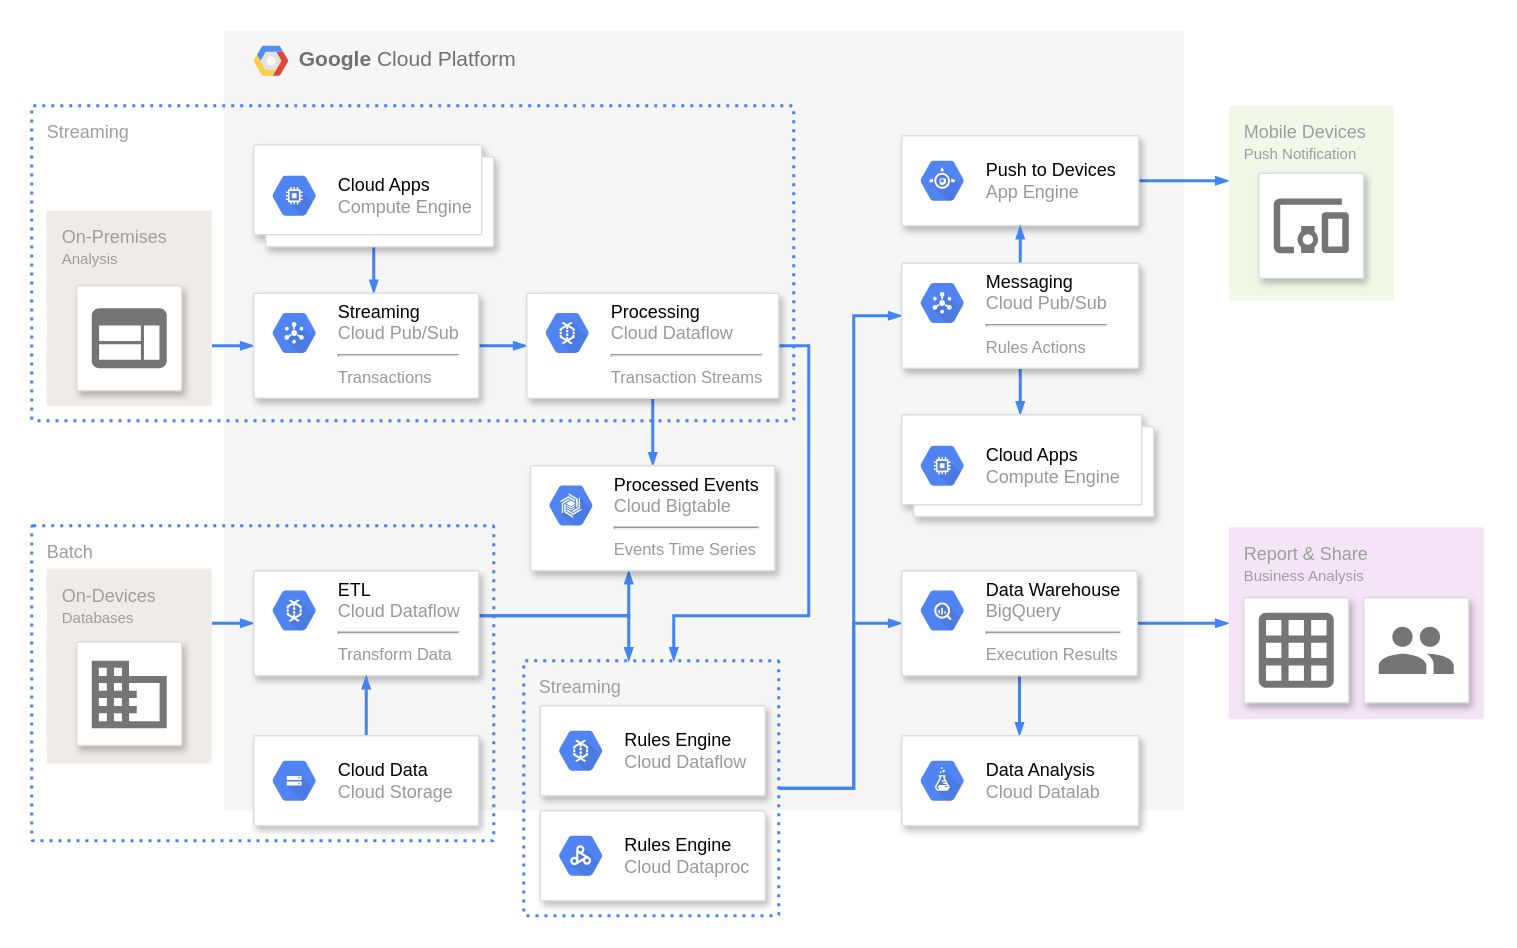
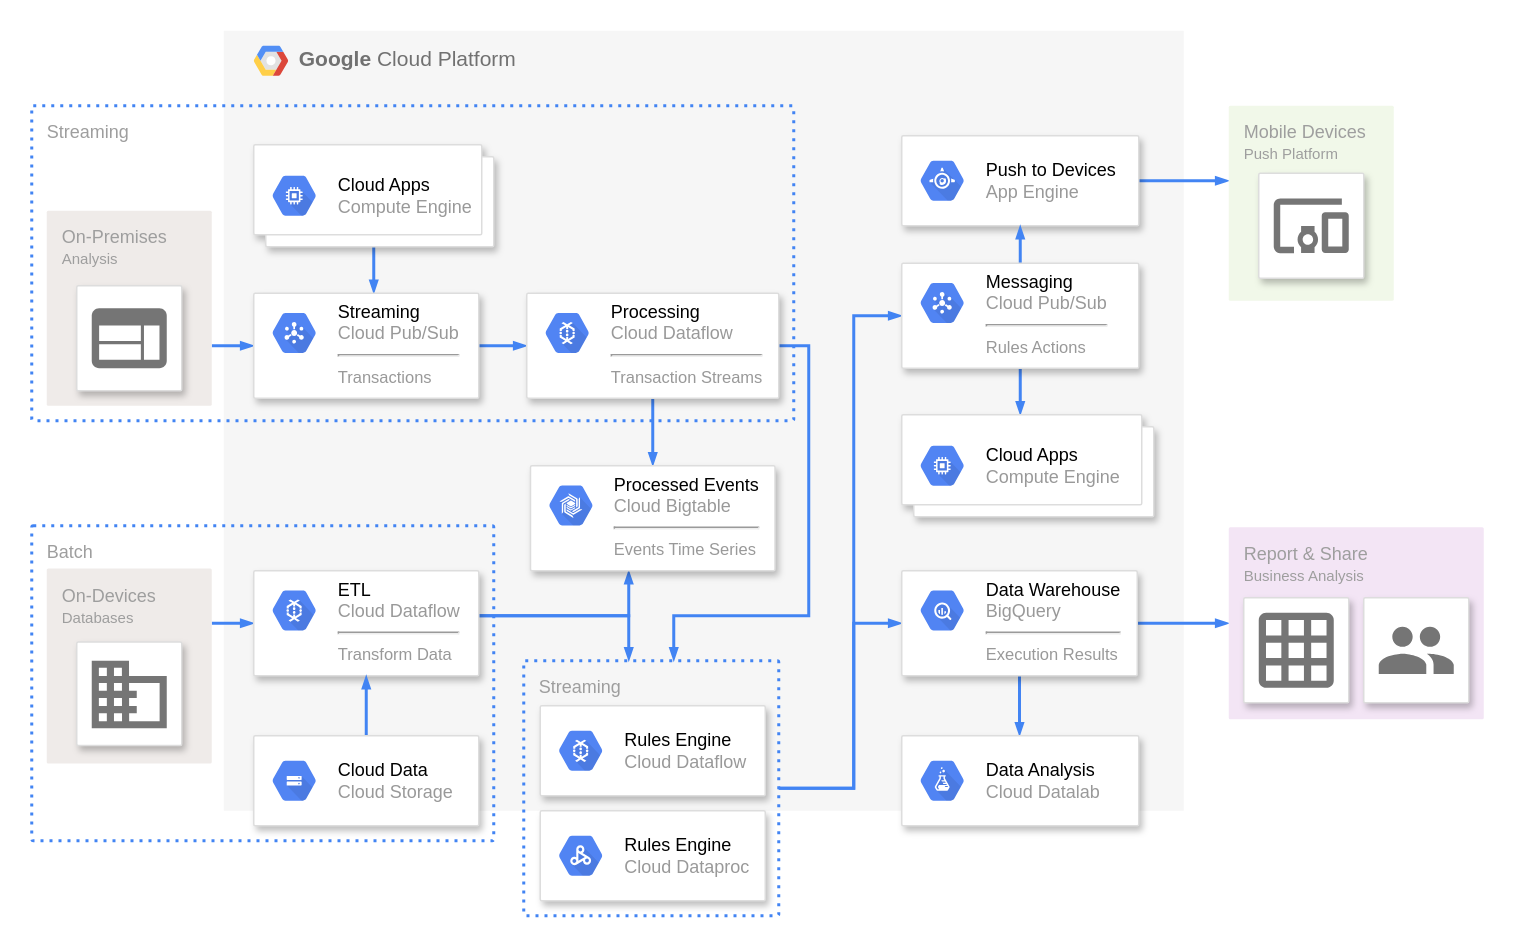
node "Mobile Devices Push Notification": label "Mobile Devices Push Notification" -> "Mobile Devices Push Platform"
